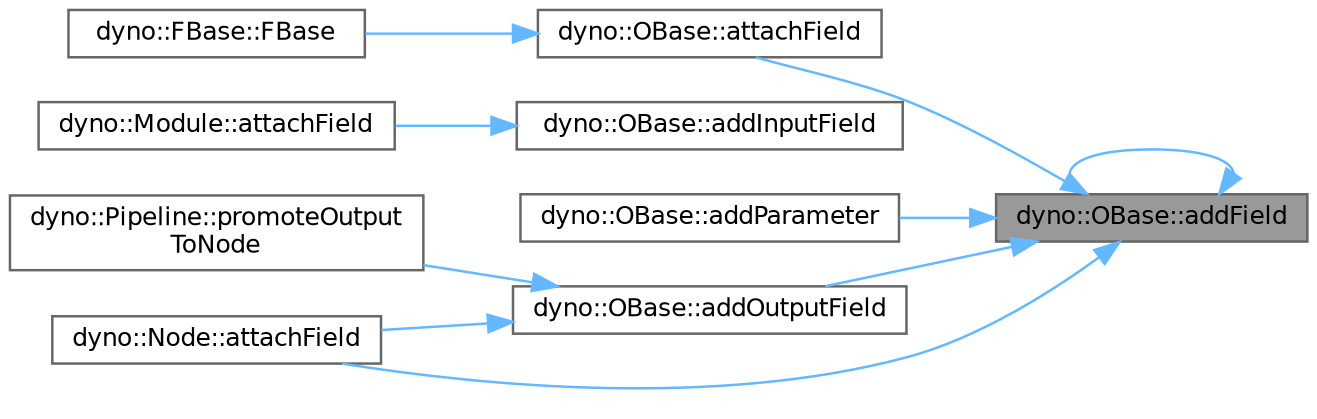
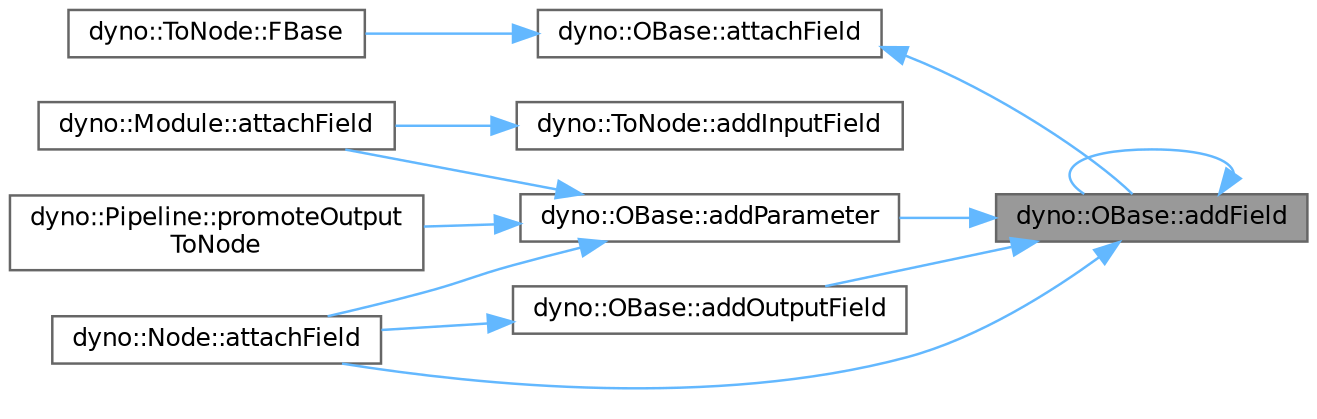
node "dyno::FBase::FBase": label "dyno::FBase::FBase" -> "dyno::ToNode::FBase"
edge "dyno::OBase::attachField" -> "dyno::OBase::addField": reversed
node "dyno::OBase::addInputField": label "dyno::OBase::addInputField" -> "dyno::ToNode::addInputField"
edge "dyno::Module::attachField" -> "dyno::OBase::addParameter": added
edge "dyno::Pipeline::promoteOutput ToNode" -> "dyno::OBase::addOutputField": now "dyno::Pipeline::promoteOutput ToNode" -> "dyno::OBase::addParameter"
edge "dyno::Node::attachField" -> "dyno::OBase::addParameter": added
